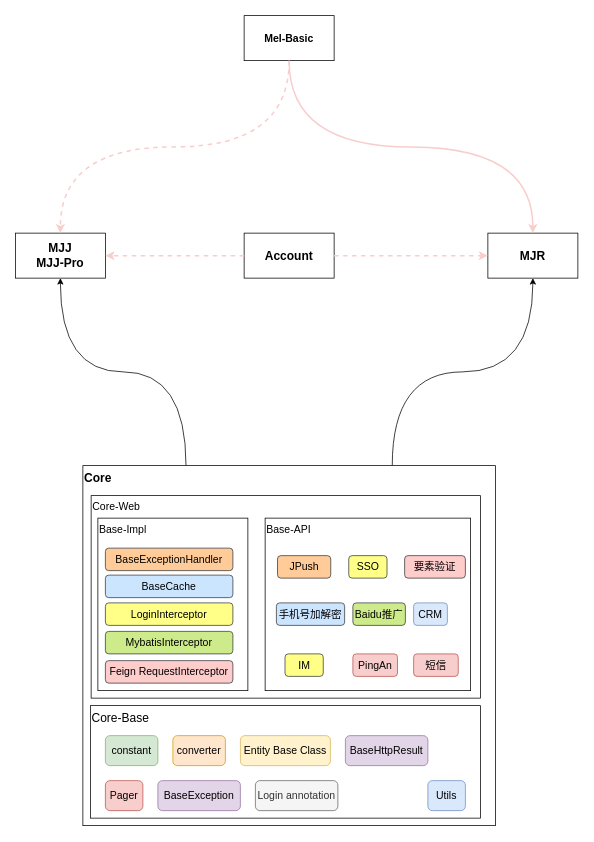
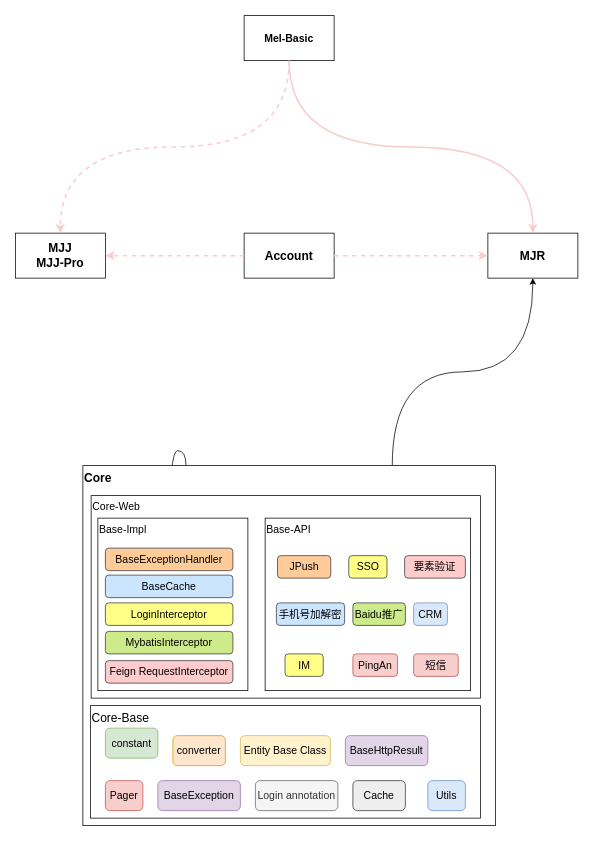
edge "Core" -> "MJJ MJJ-Pro": now "Core" -> "BaseExceptionHandler"
node "constant": moved (132, 750) -> (132, 743)
node "Cache": added
